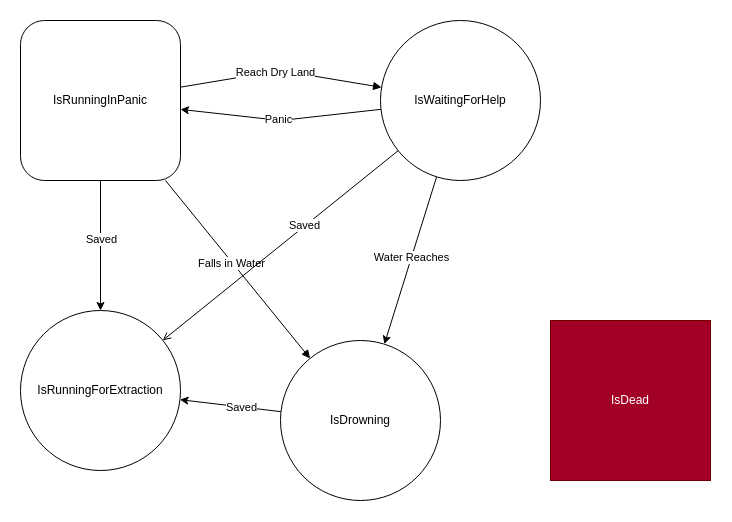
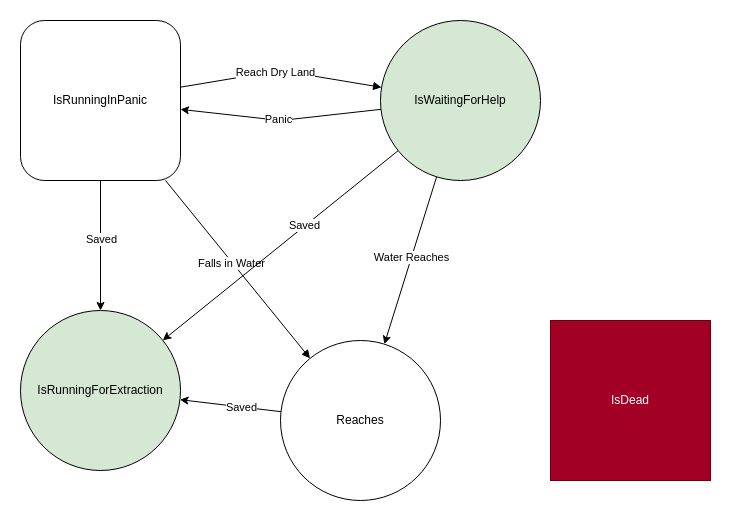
node "IsWaitingForHelp": fillcolor #ffffff -> #d5e8d4
edge "IsWaitingForHelp" -> "IsRunningForExtraction": arrowhead open -> classic
node "IsRunningForExtraction": fillcolor #ffffff -> #d5e8d4
node "IsDrowning": label "IsDrowning" -> "Reaches"
